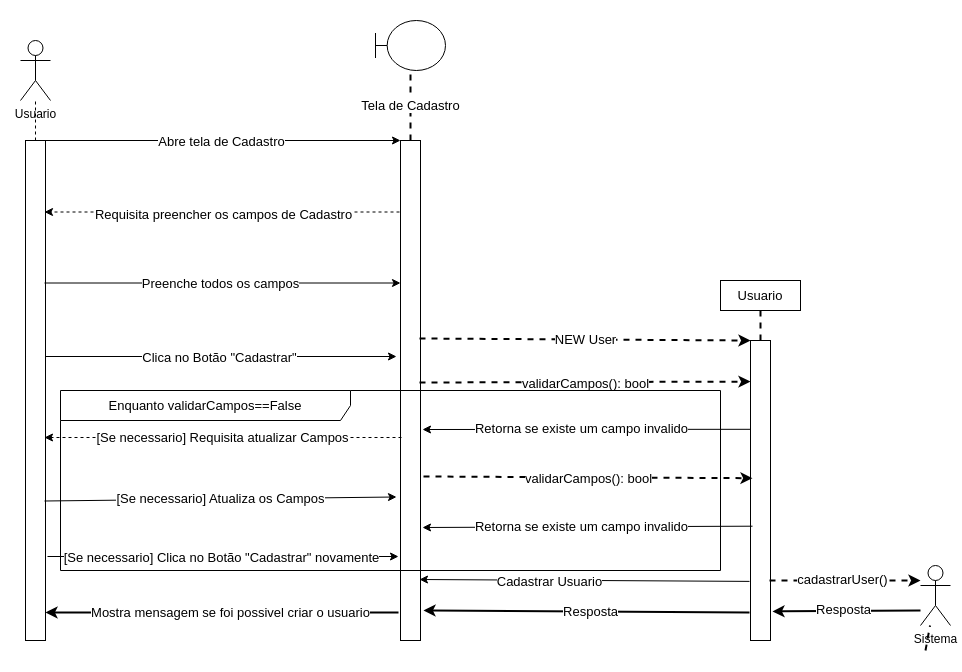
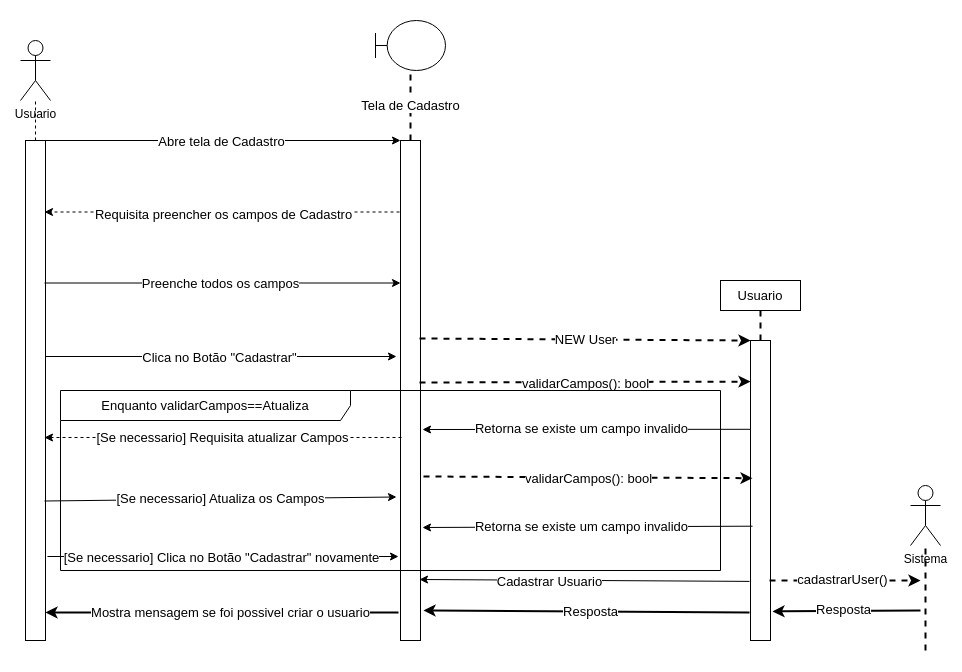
node "Enquanto validarCampos==False": label "Enquanto validarCampos==False" -> "Enquanto validarCampos==Atualiza"
node "Sistema": moved (936, 596) -> (926, 516)
